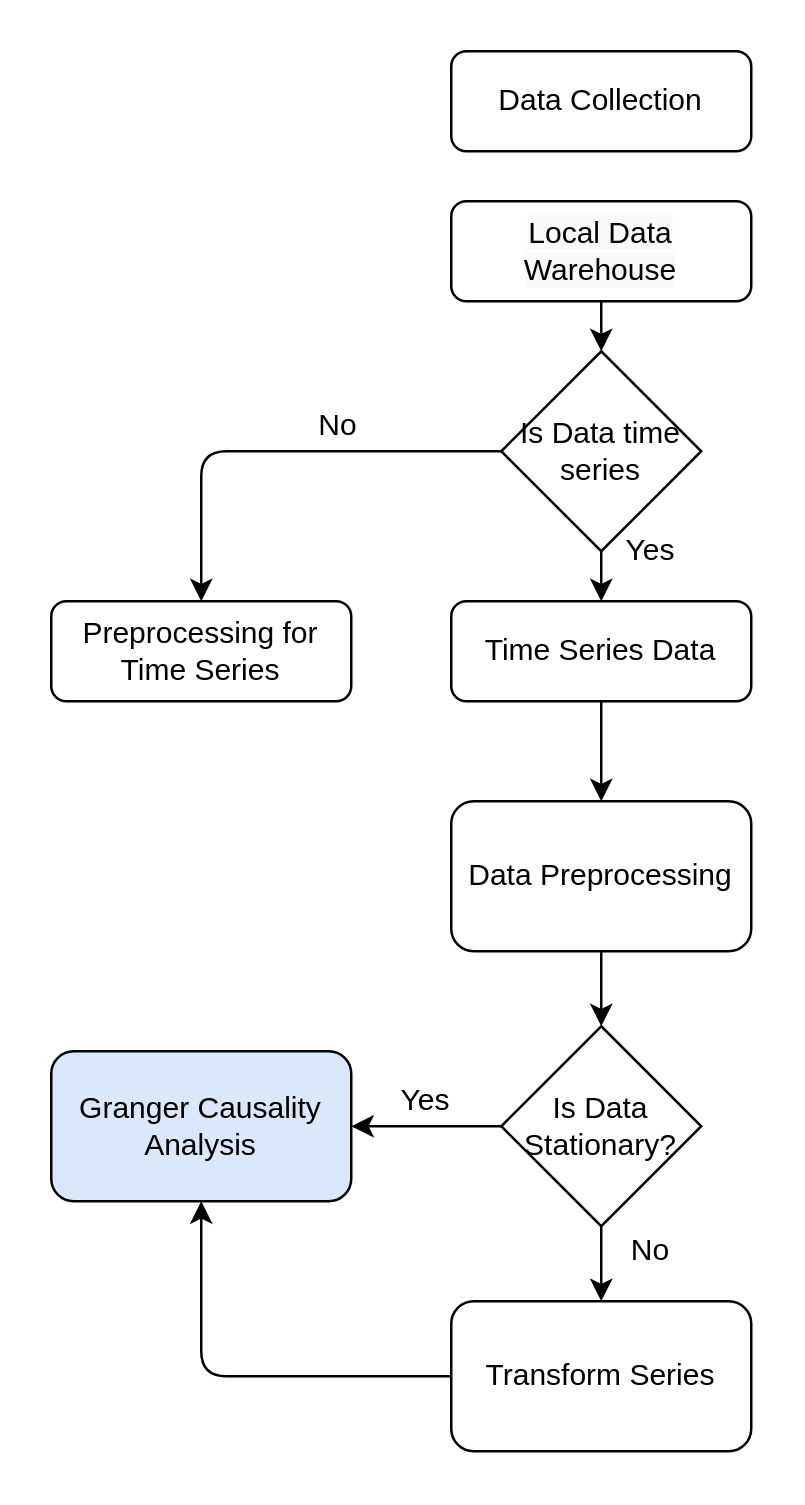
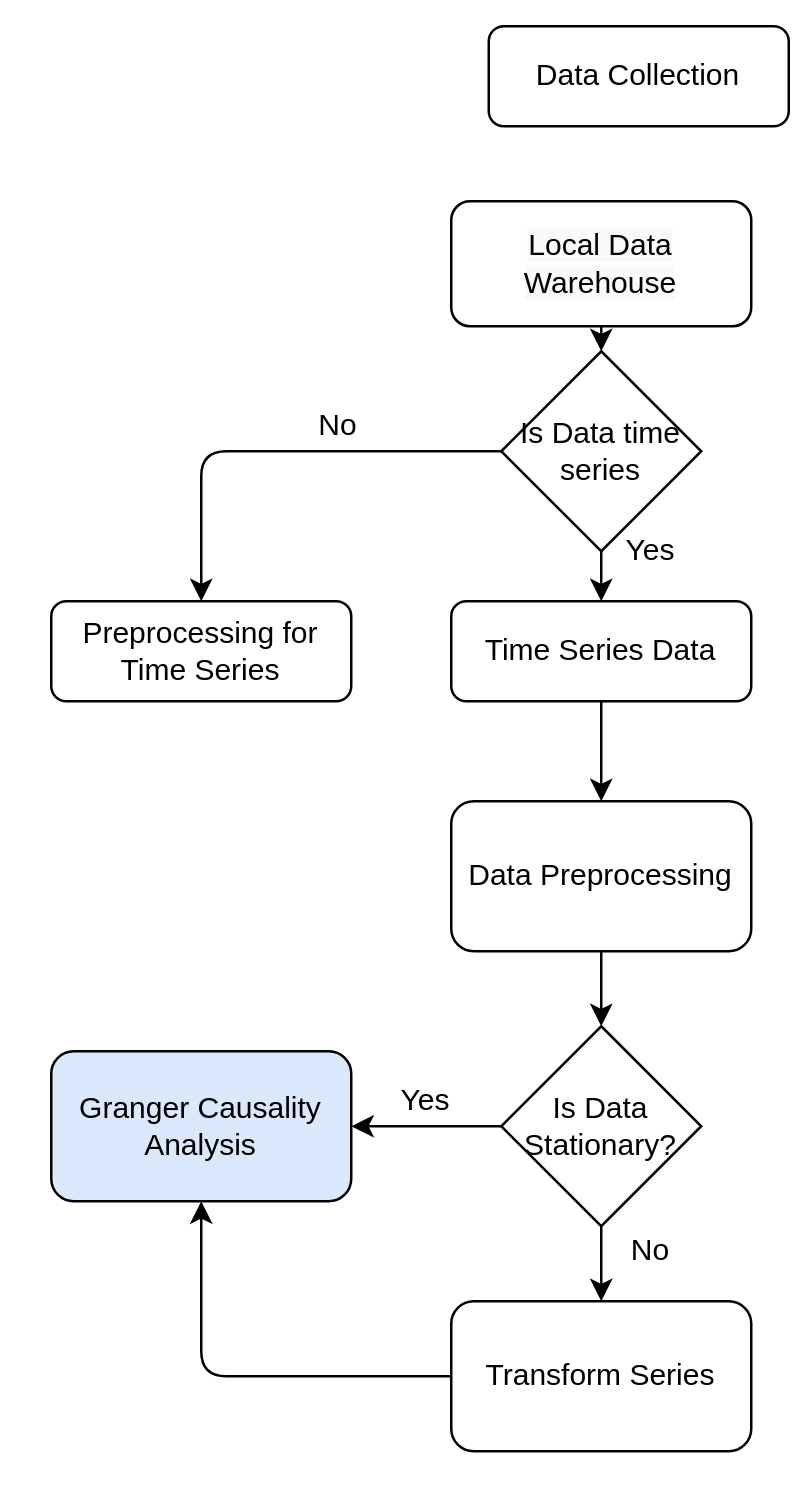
node "Data Collection": moved (601, 101) -> (639, 76)
node "Local Data Warehouse": size 300x100 -> 300x125
